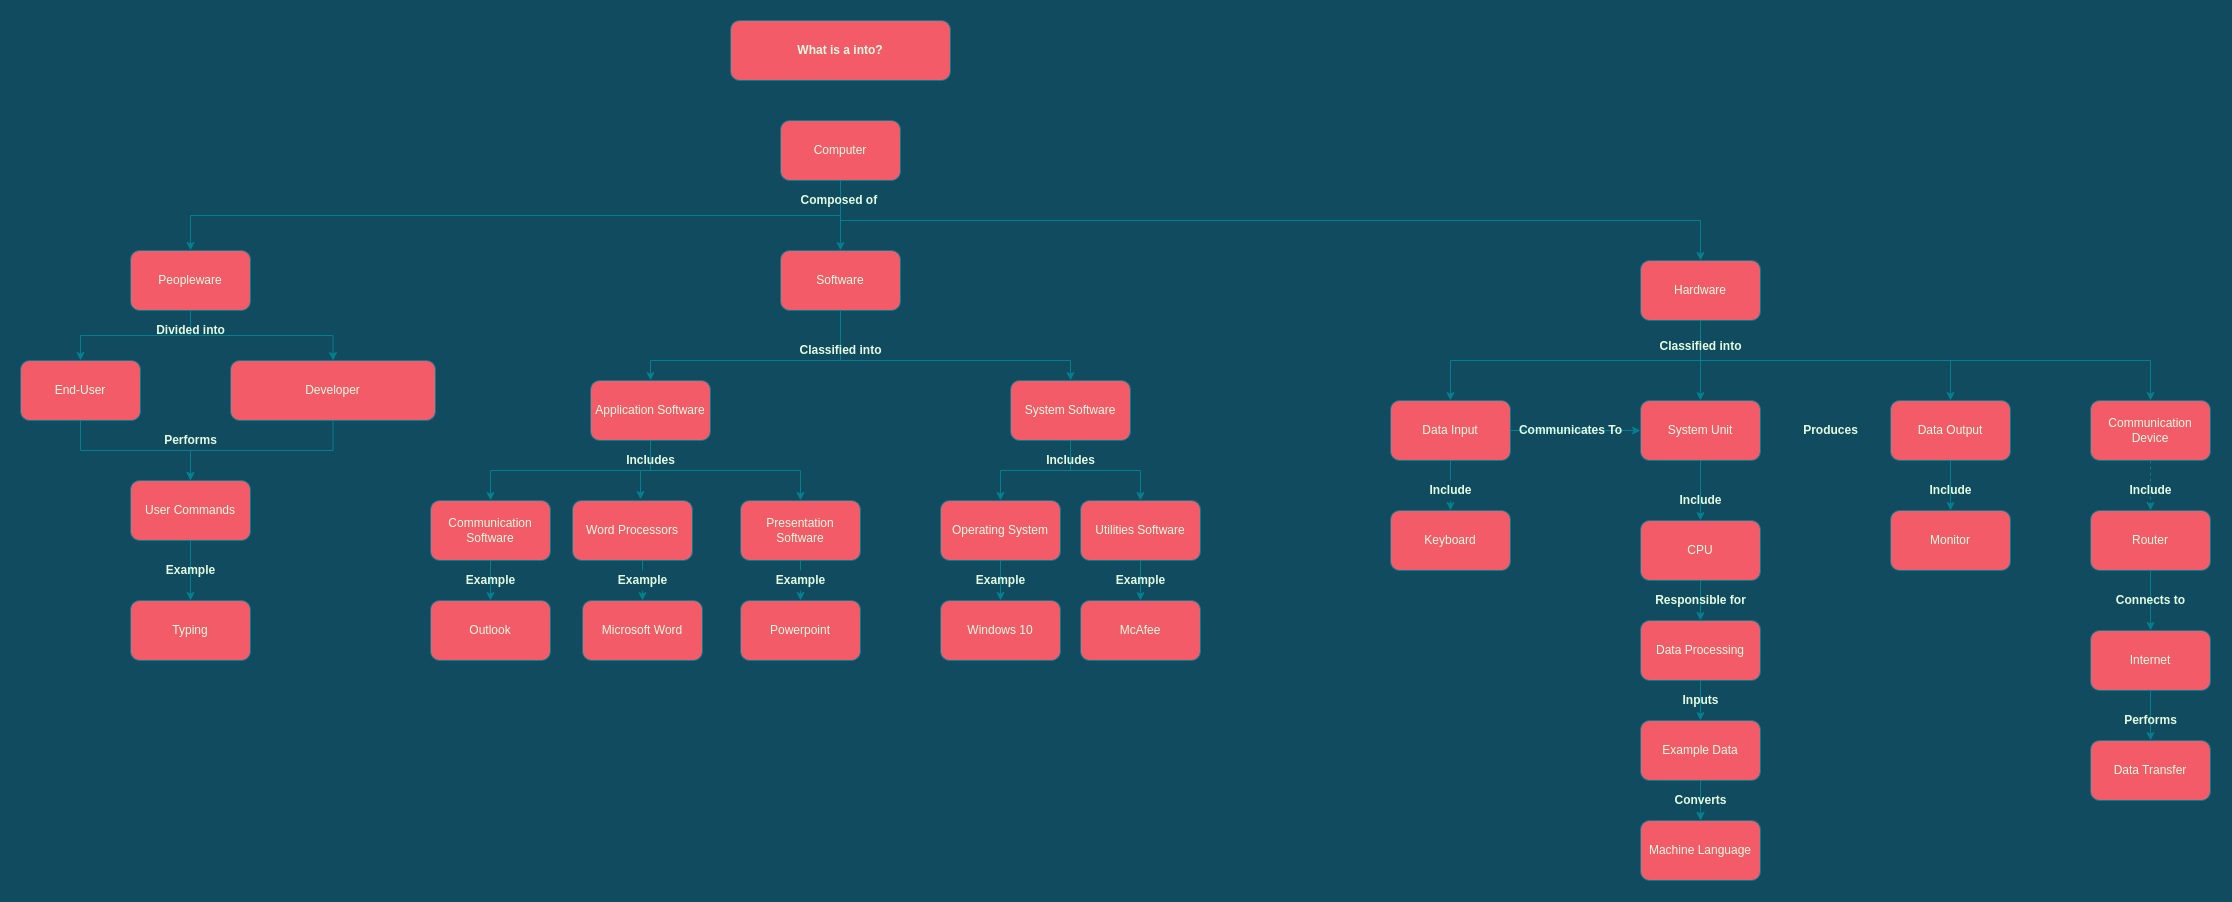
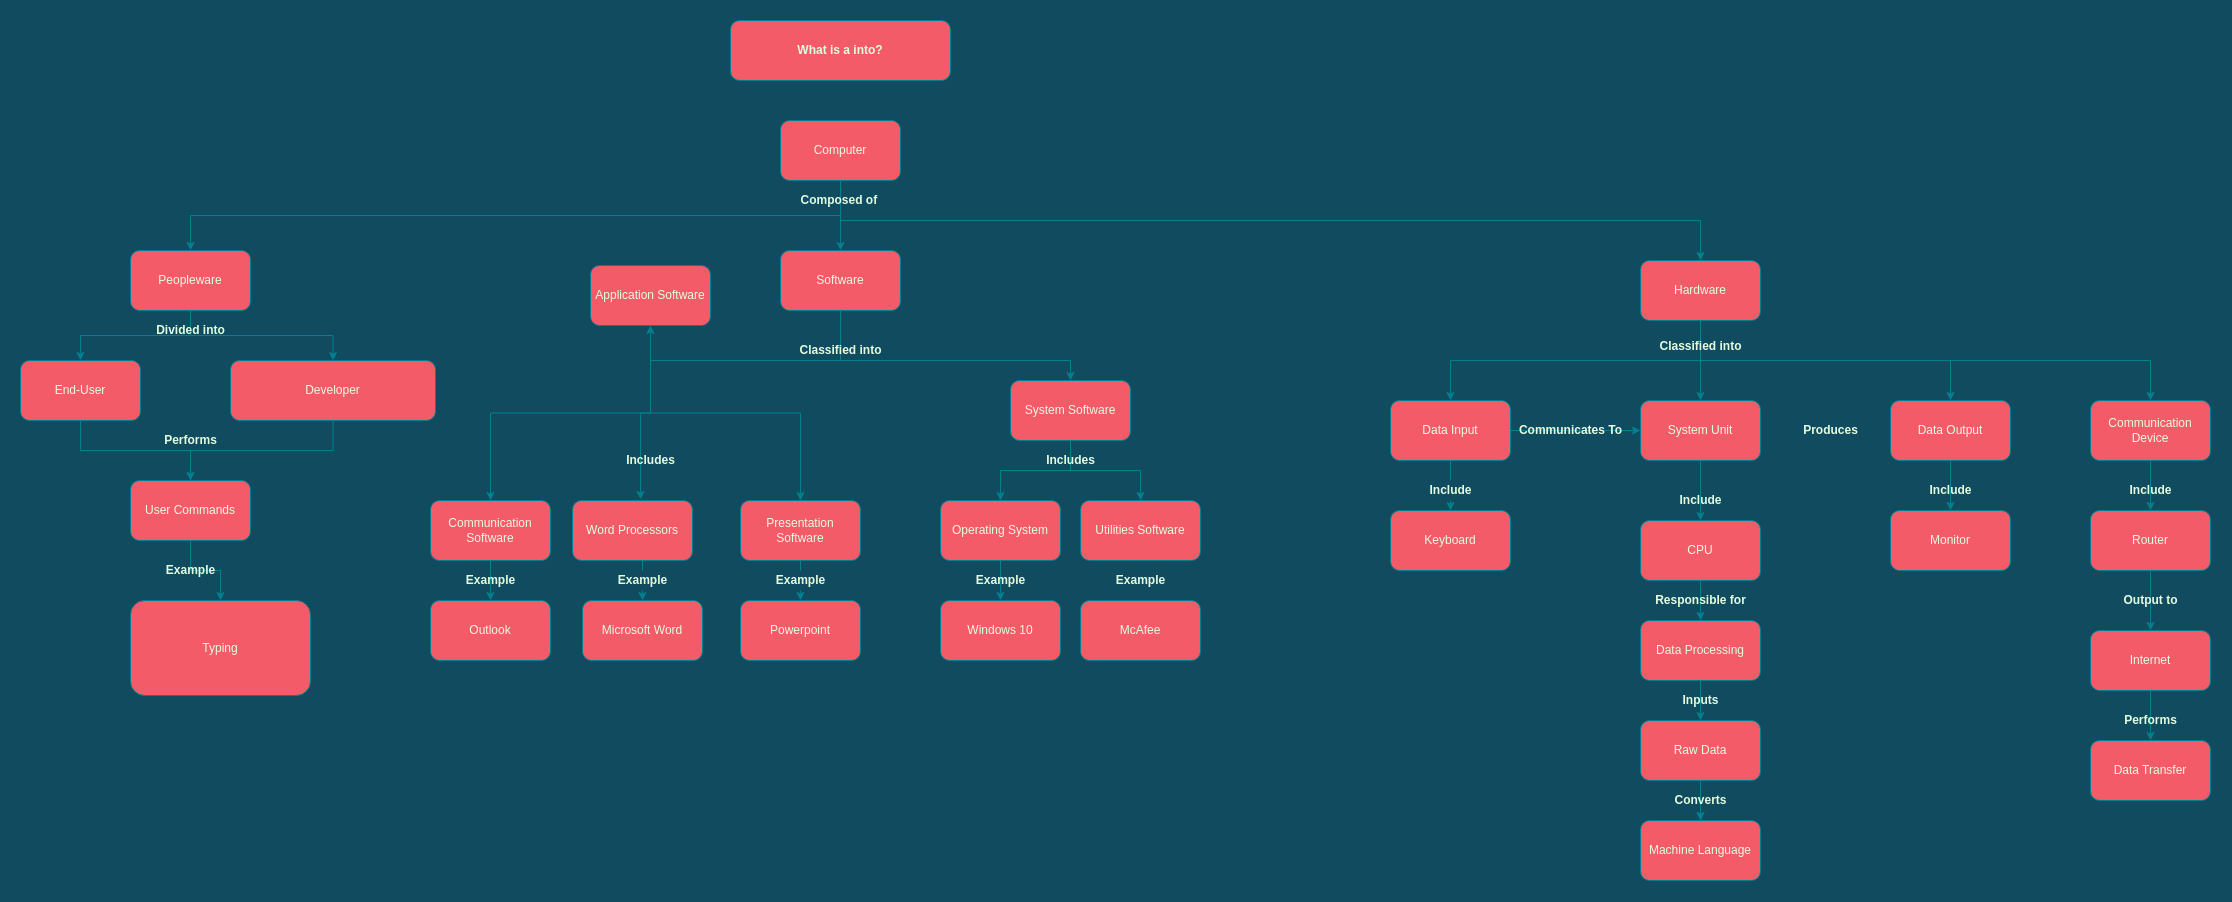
node "Application Software": moved (651, 411) -> (651, 296)
edge "Communication Device" -> "Router": style dashed -> solid
edge "Utilities Software" -> "McAfee": removed
node "Connects to": label "Connects to" -> "Output to"
node "Typing": size 120x60 -> 180x95
node "Example Data": label "Example Data" -> "Raw Data"
